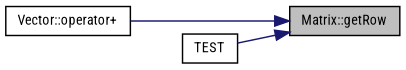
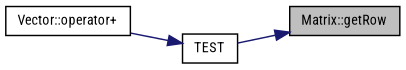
edge "Vector::operator+" -> "Matrix::getRow": now "Vector::operator+" -> "TEST"
